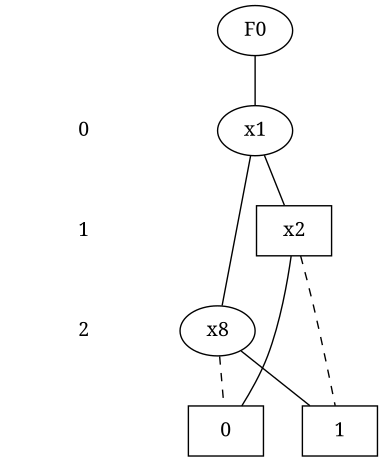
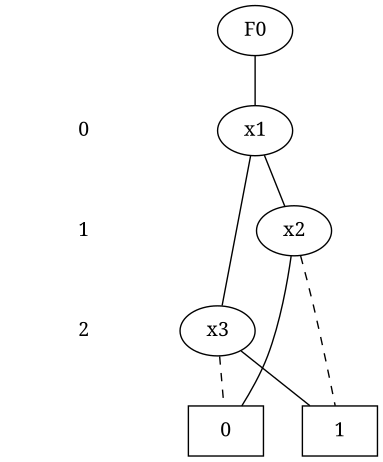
node "x2": shape box -> ellipse
node "x8": label "x8" -> "x3"
